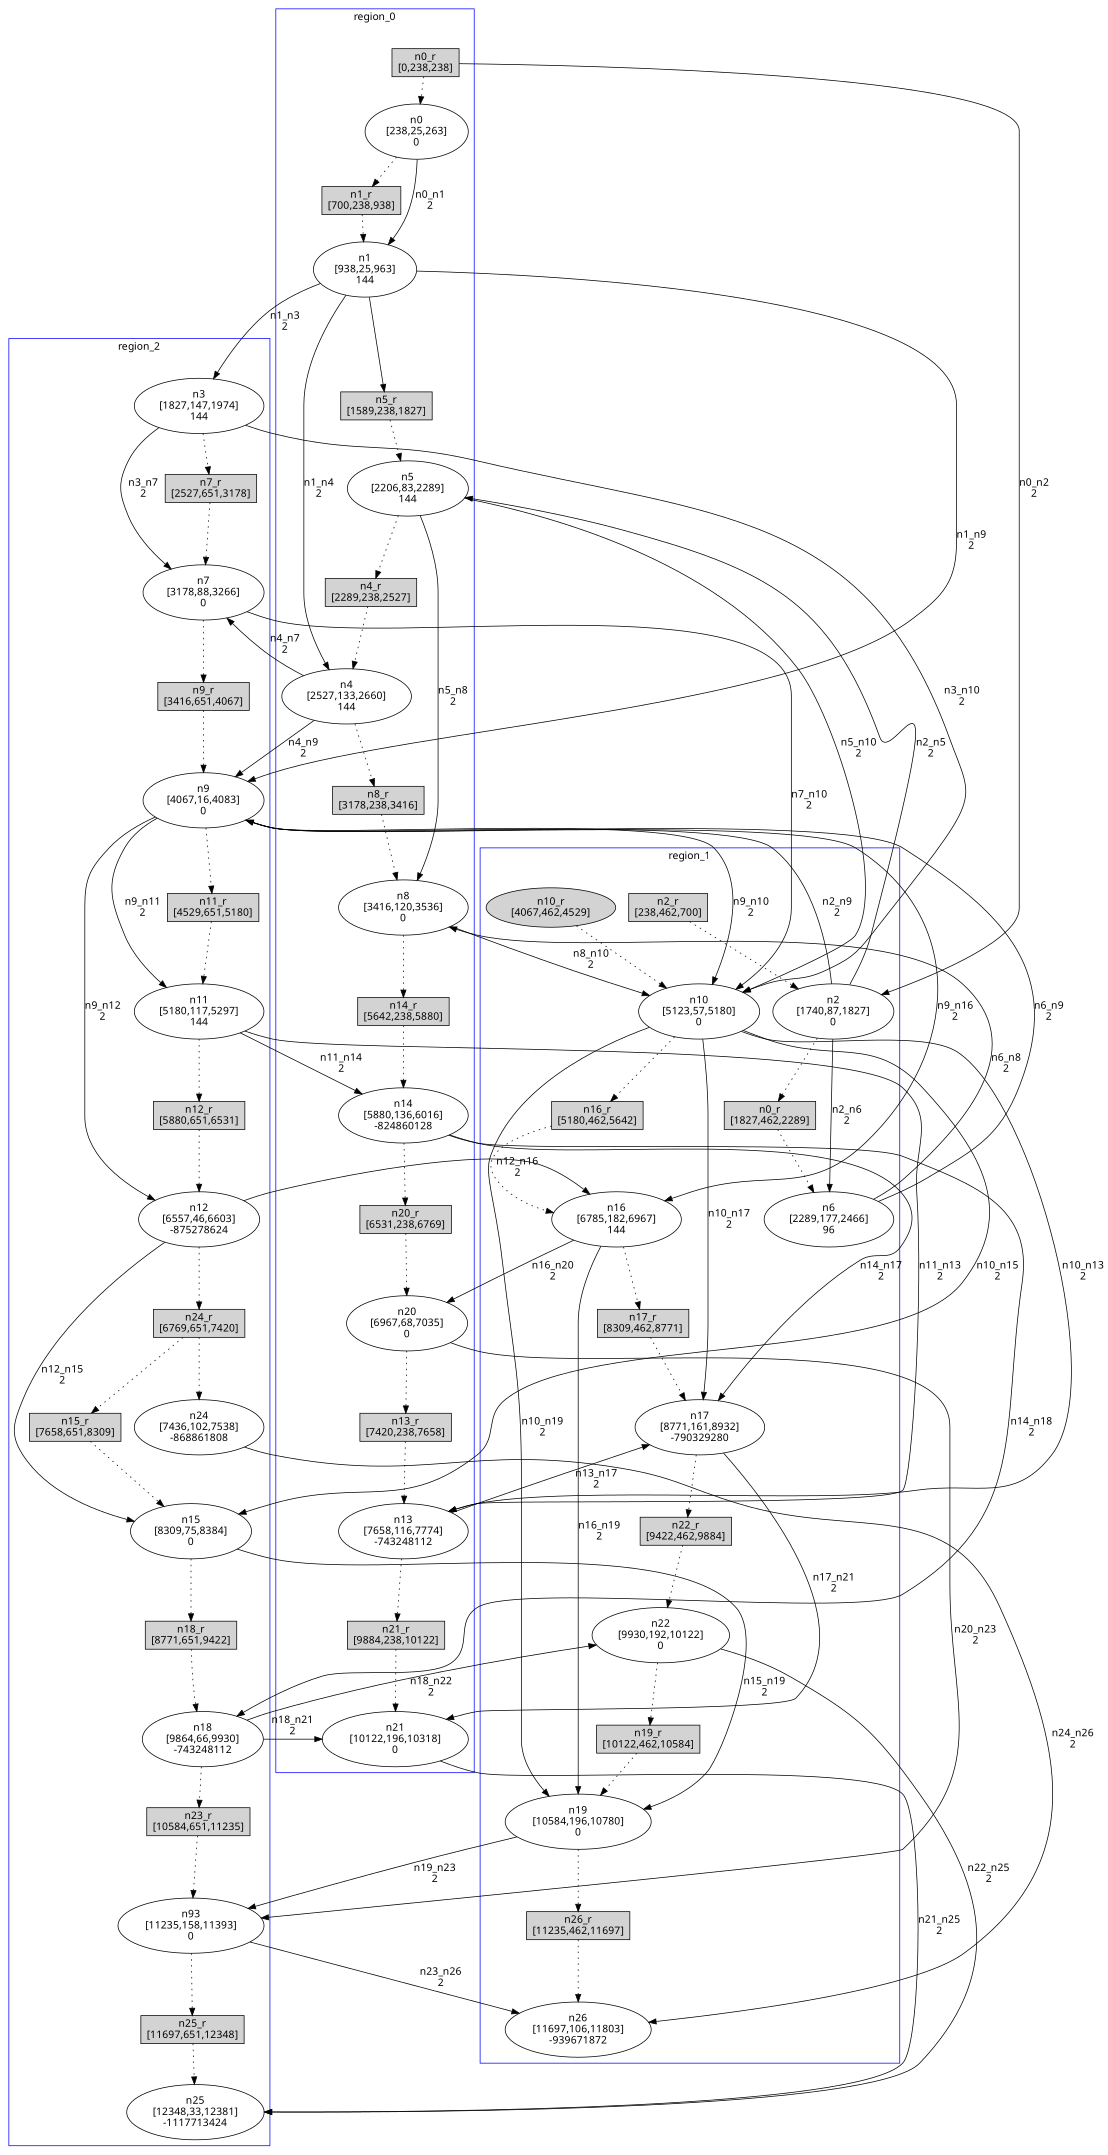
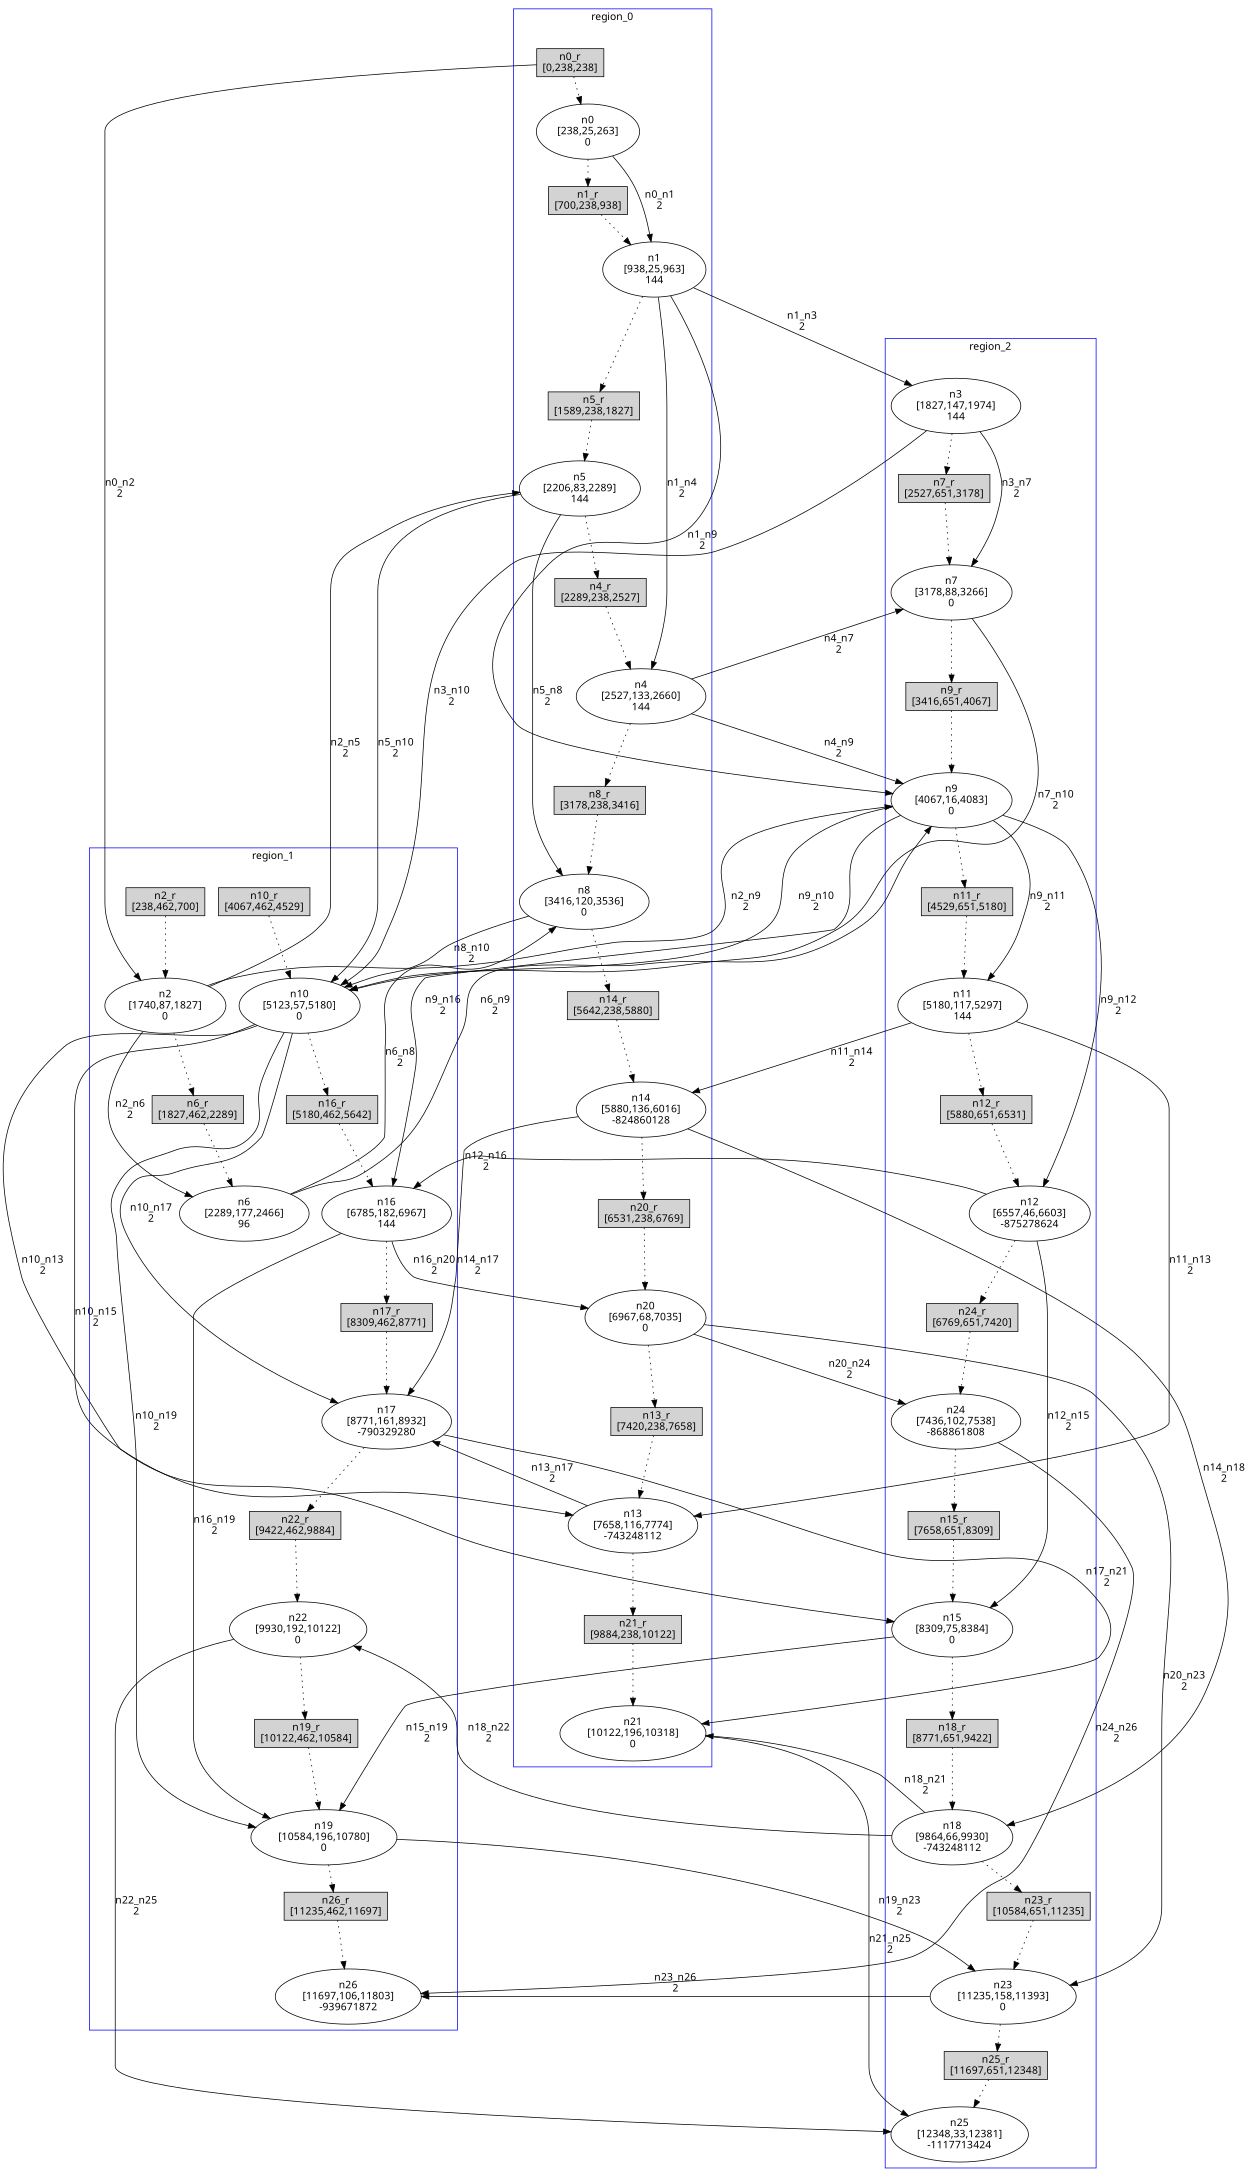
edge "n1 [938,25,963] 144" -> "n5_r [1589,238,1827]": style solid -> dotted
node "n10_r [4067,462,4529]": shape ellipse -> box
node "n0_r [1827,462,2289]": label "n0_r [1827,462,2289]" -> "n6_r [1827,462,2289]"
edge "n20 [6967,68,7035] 0" -> "n24 [7436,102,7538] -868861808": added, label "n20_n24 2"
edge "n24_r [6769,651,7420]" -> "n15_r [7658,651,8309]": now "n24 [7436,102,7538] -868861808" -> "n15_r [7658,651,8309]"
node "n93 [11235,158,11393] 0": label "n93 [11235,158,11393] 0" -> "n23 [11235,158,11393] 0"
